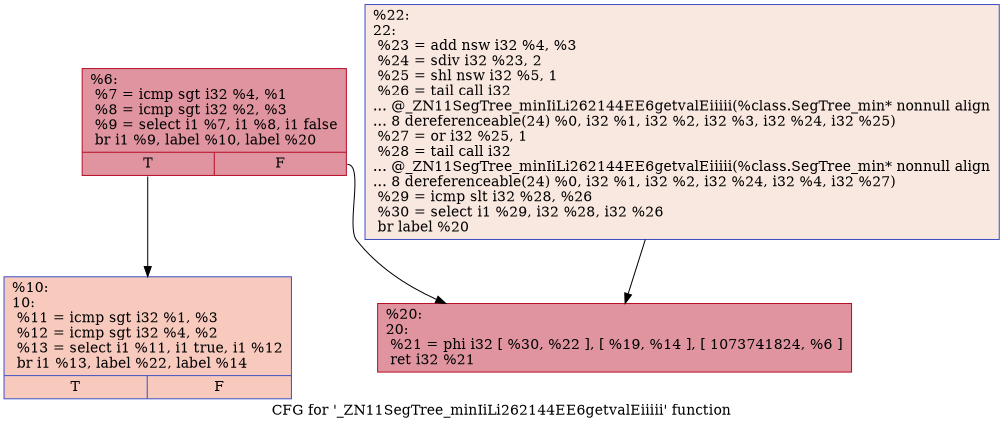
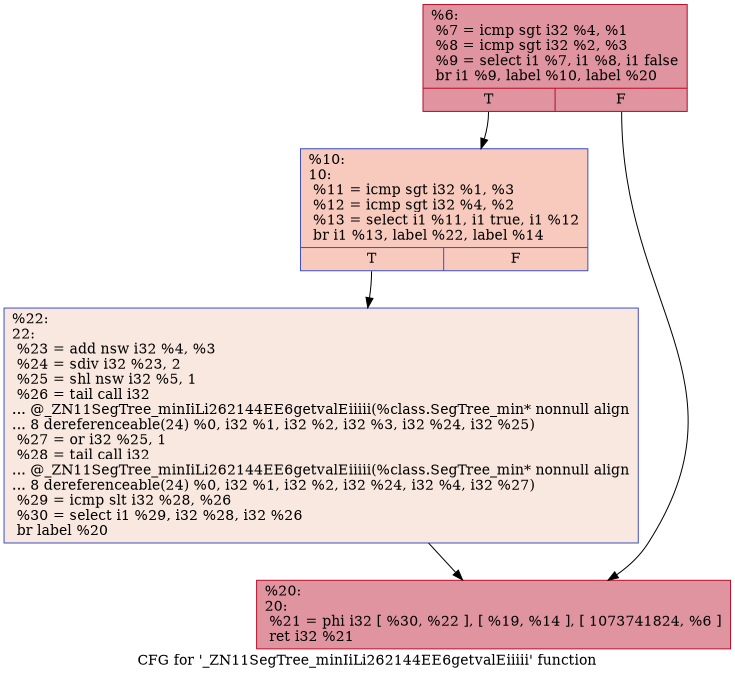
edge "%10:" -> "%22:": added
